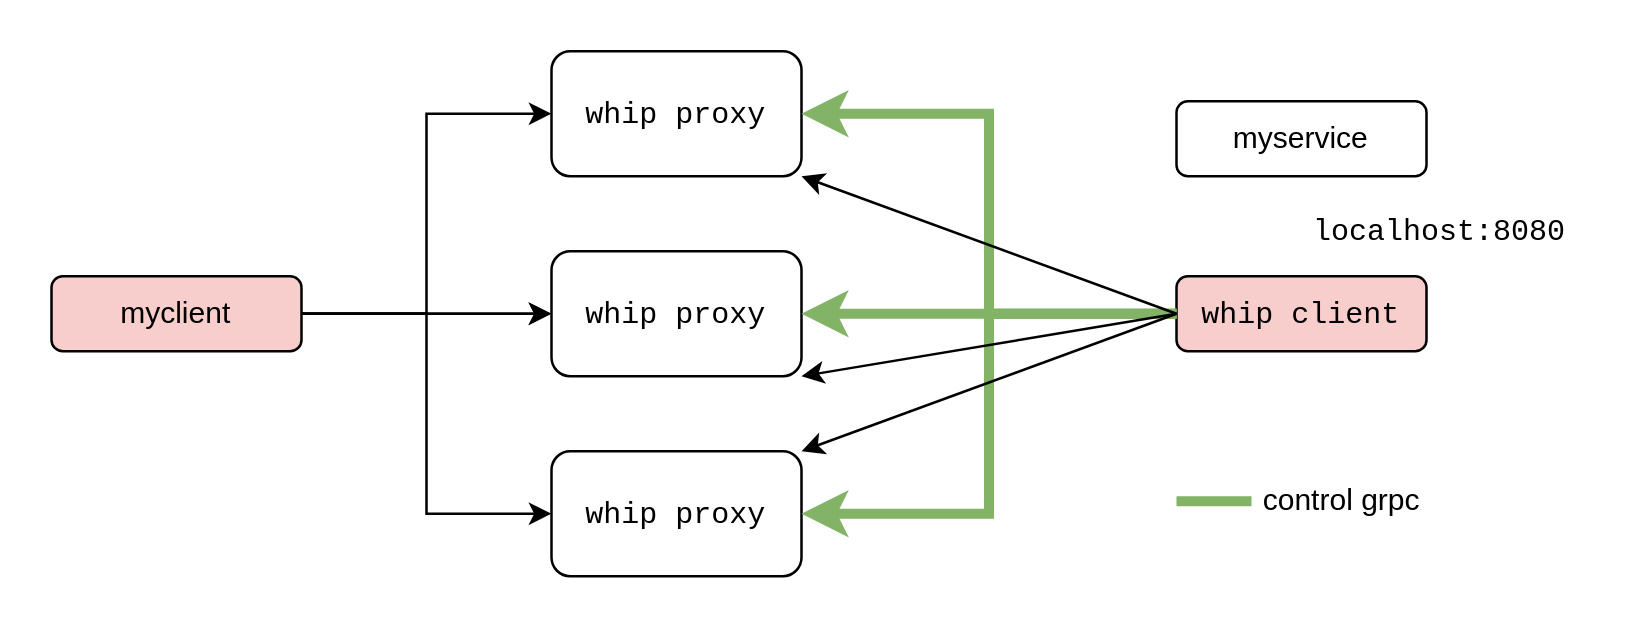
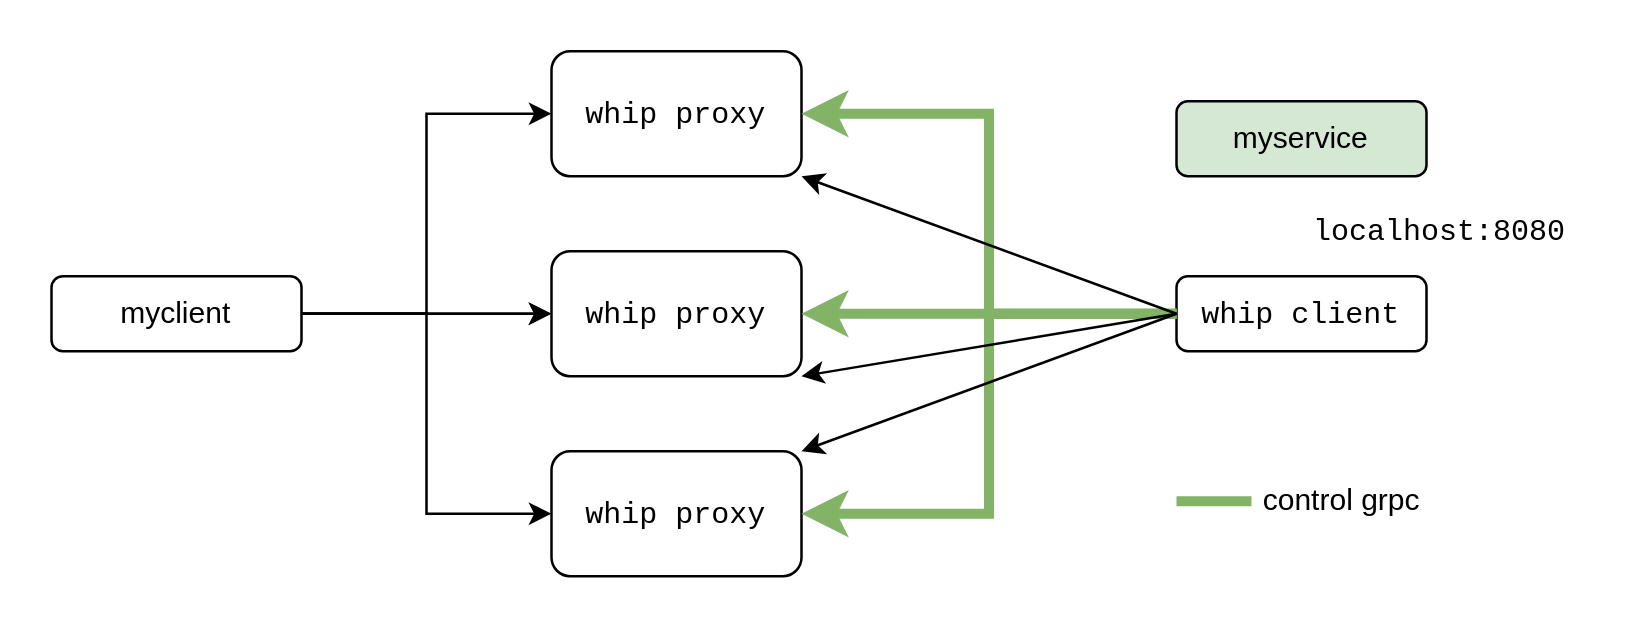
node "myservice": fillcolor #ffffff -> #d5e8d4
node "myclient": fillcolor #f8cecc -> #ffffff
node "whip client": fillcolor #f8cecc -> #ffffff
